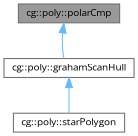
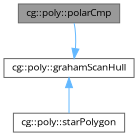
edge "cg::poly::grahamScanHull" -> "cg::poly::polarCmp": reversed
